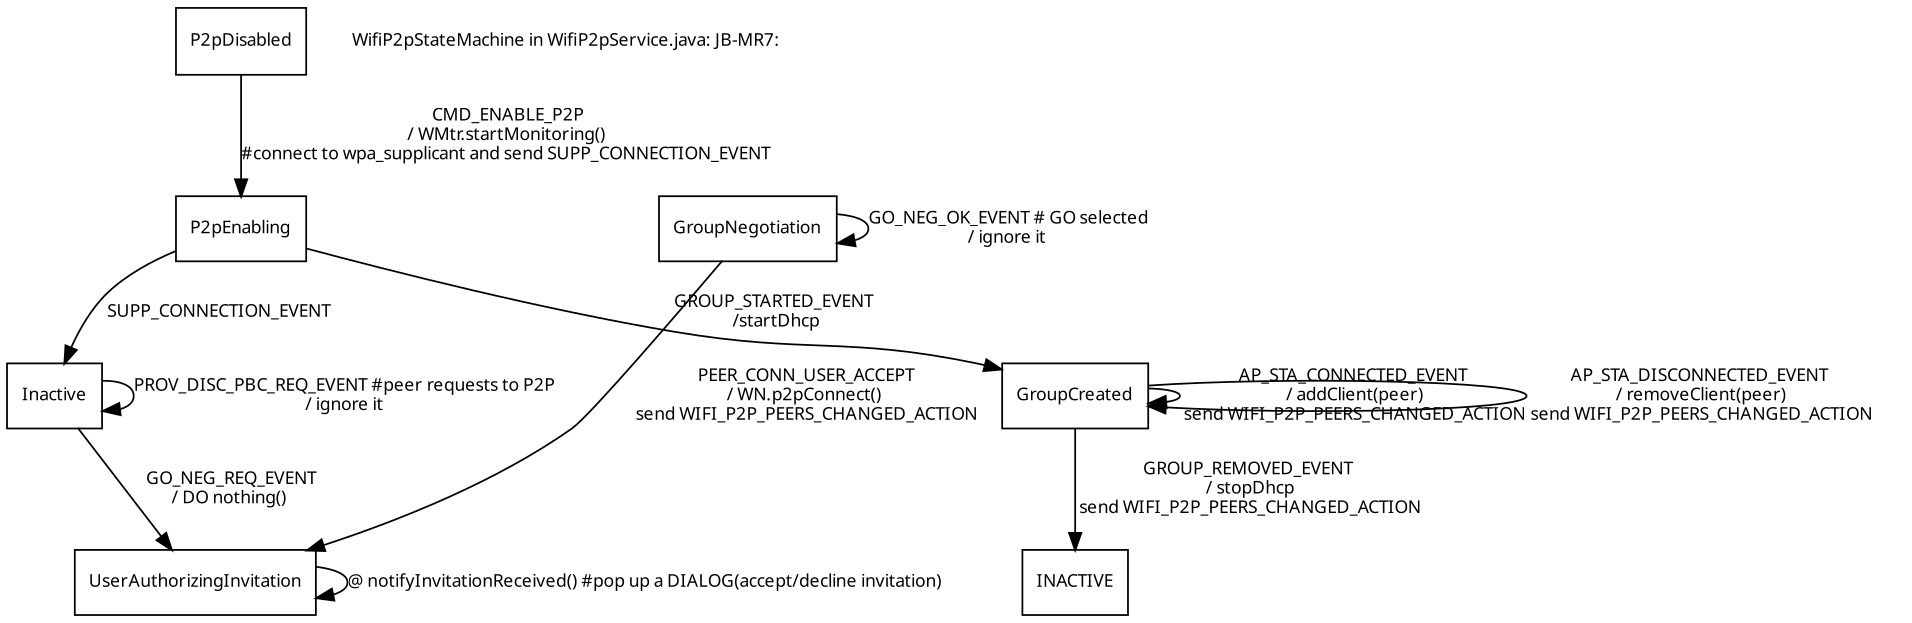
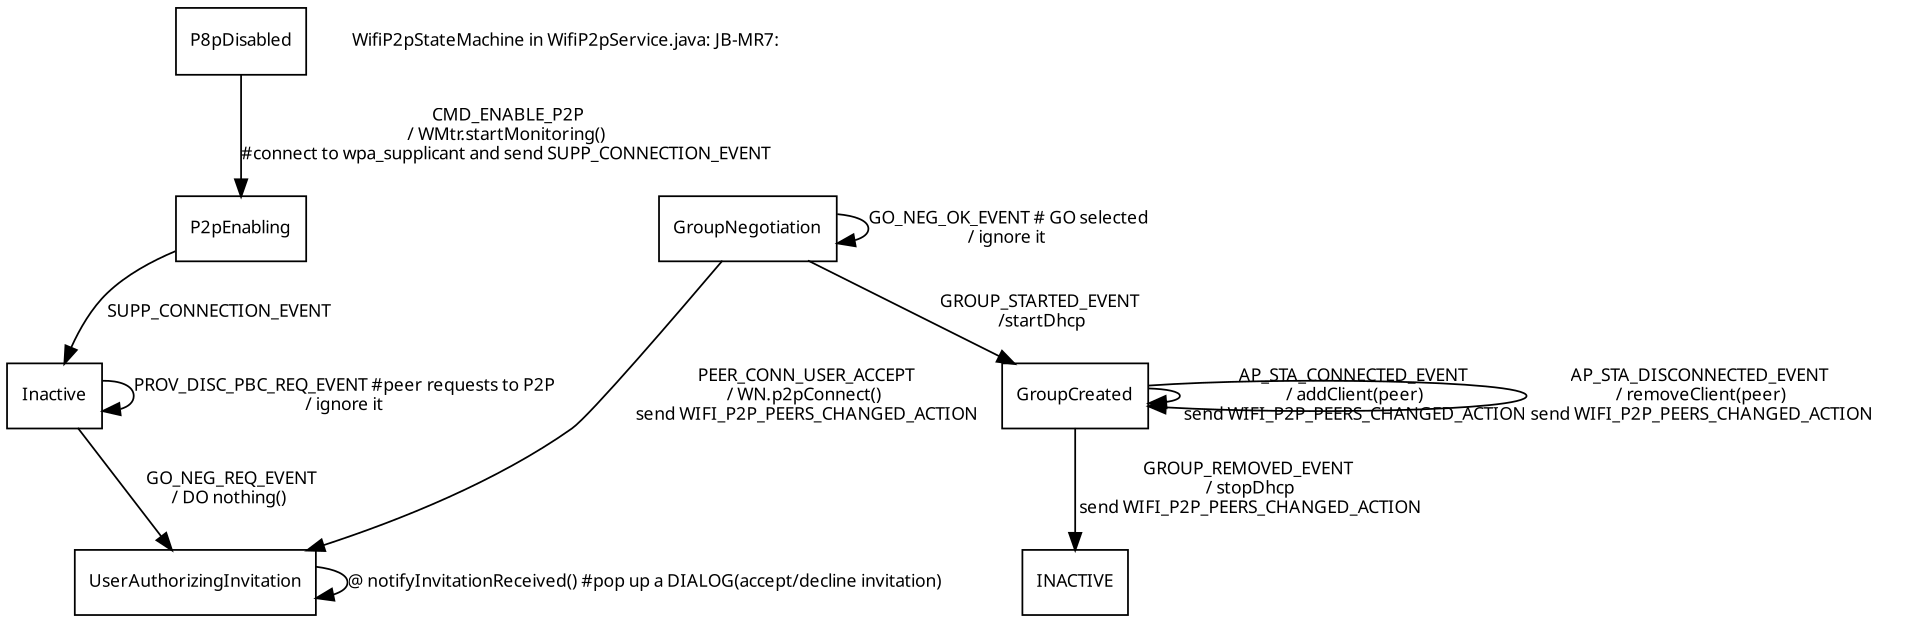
node "P2pDisabled": label "P2pDisabled" -> "P8pDisabled"
edge "P2pEnabling" -> "GroupCreated": now "GroupNegotiation" -> "GroupCreated"
